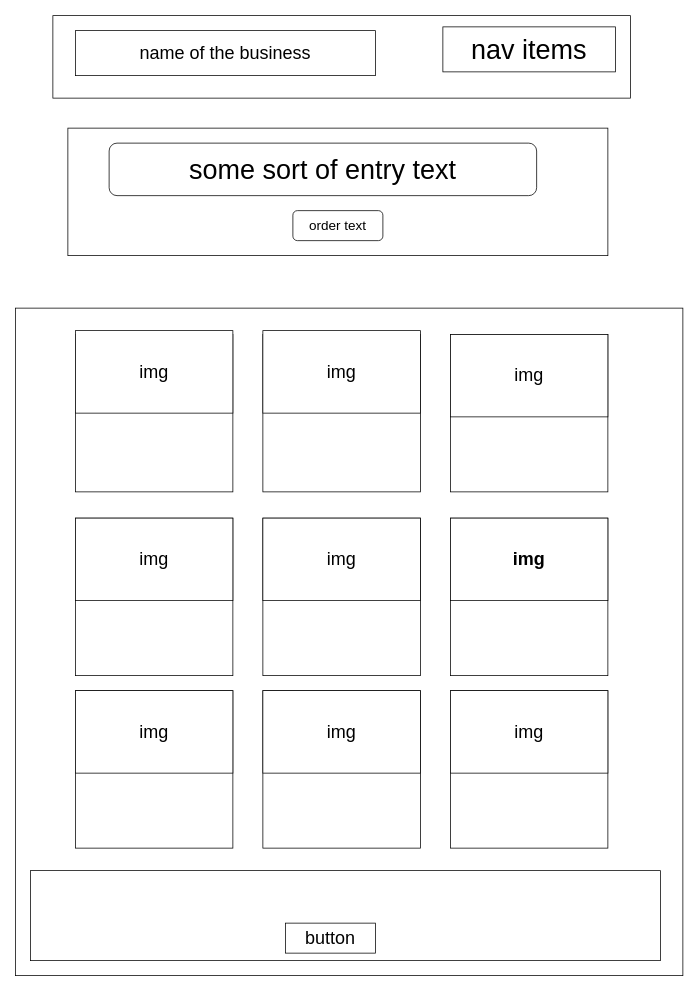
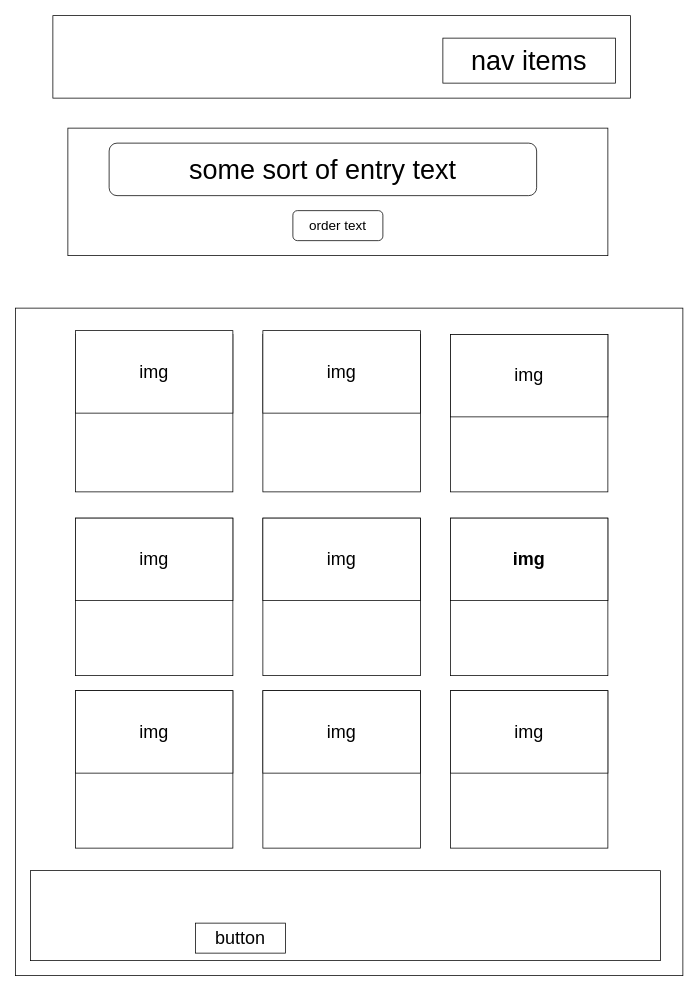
node "nav items": moved (529, 49) -> (529, 60)
node "name of the business": removed
node "button": moved (330, 938) -> (240, 938)
